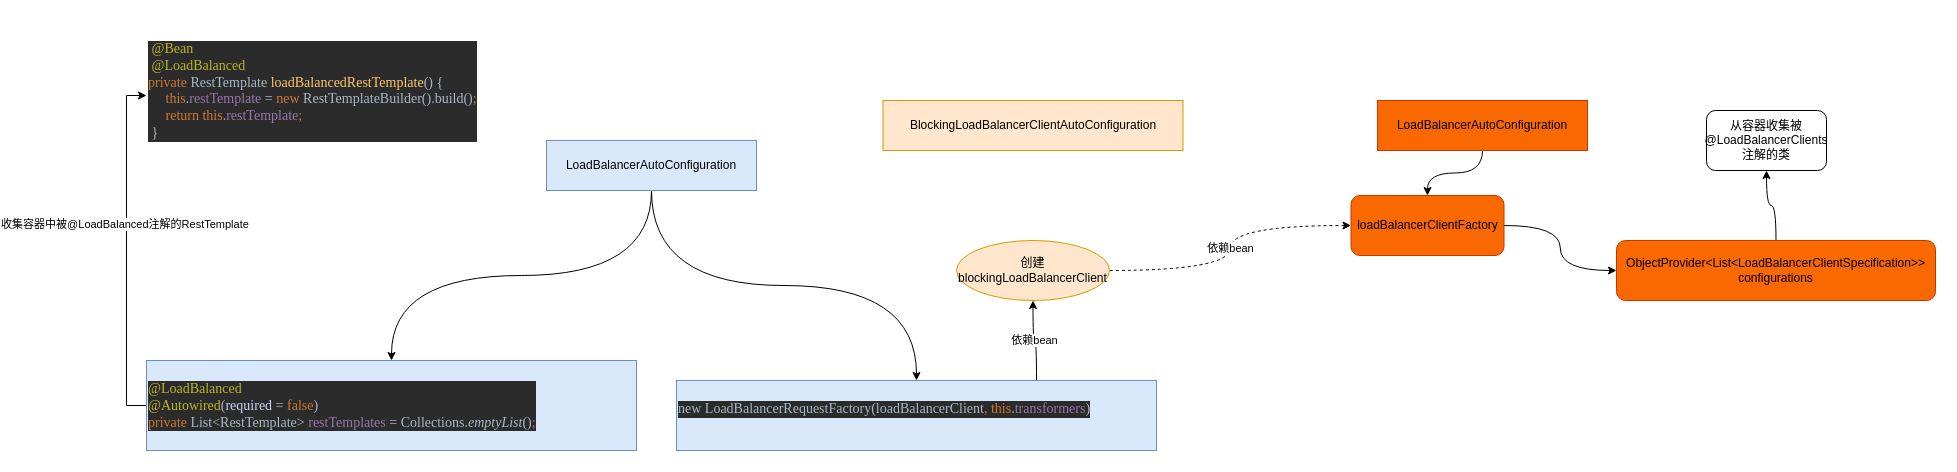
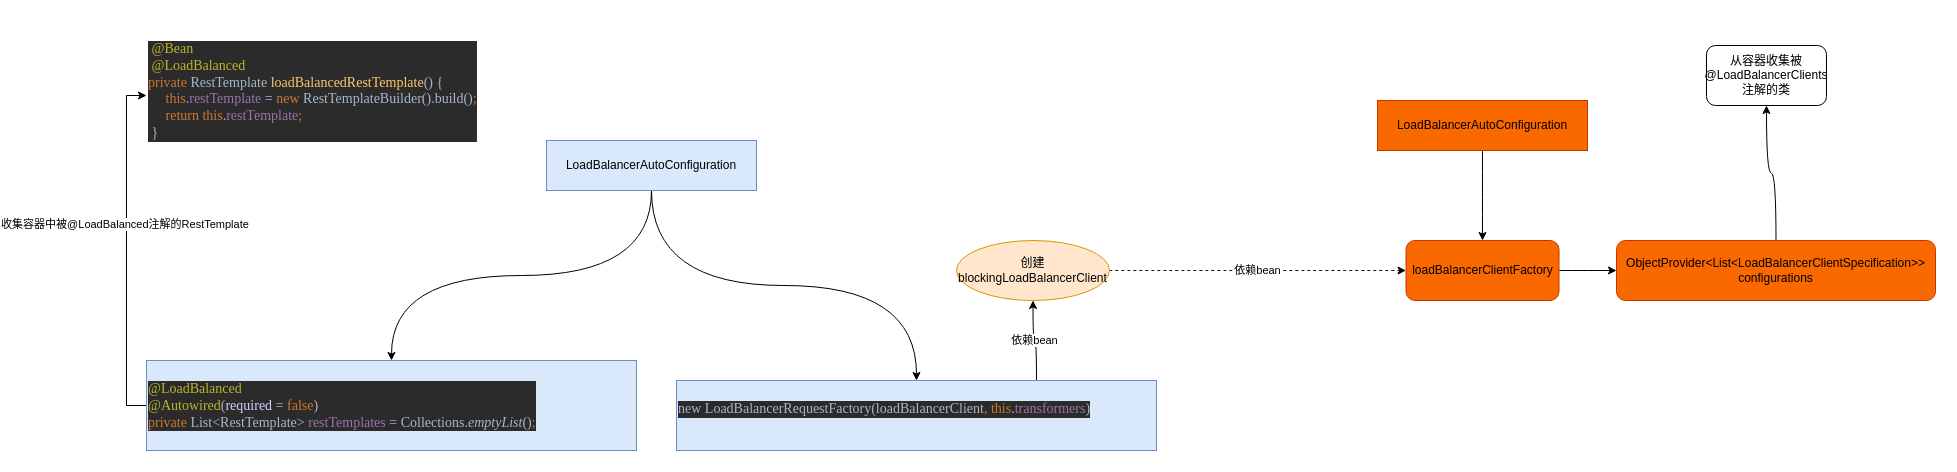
node "BlockingLoadBalancerClientAutoConfiguration": removed
node "从容器收集被 @LoadBalancerClients注解的类": moved (1767, 141) -> (1767, 76)
node "loadBalancerClientFactory": moved (1428, 226) -> (1483, 271)
